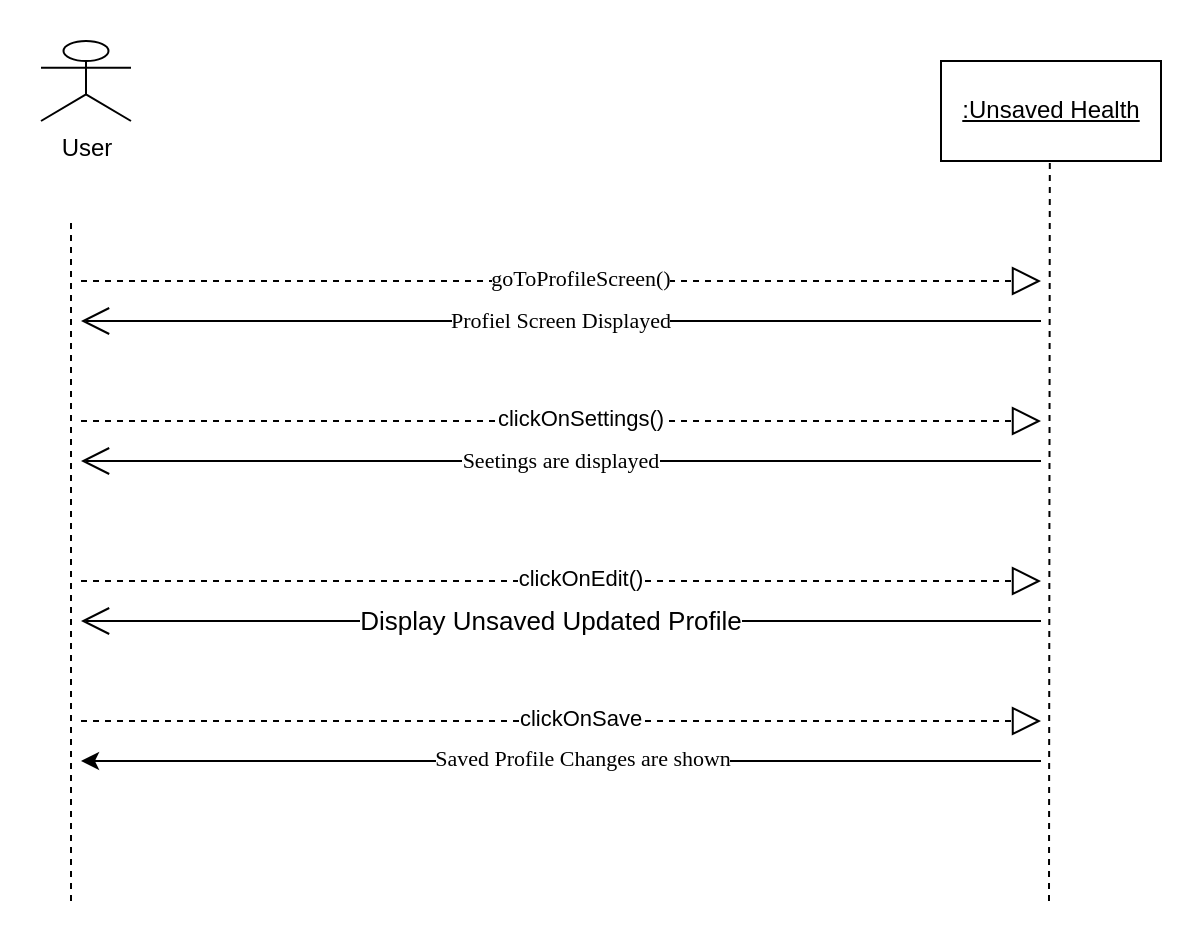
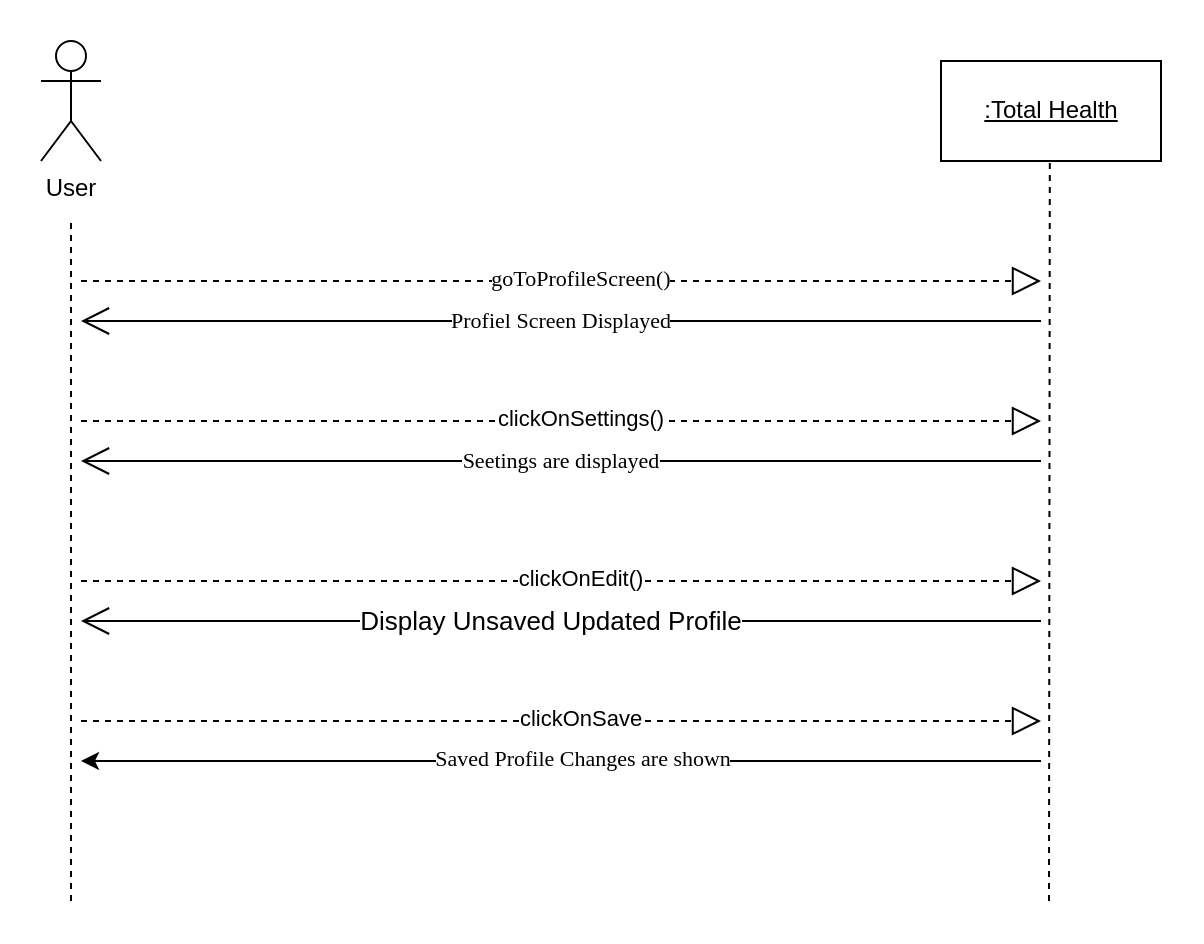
node "User": size 90x80 -> 60x120
node ":Unsaved Health": label ":Unsaved Health" -> ":Total Health"
